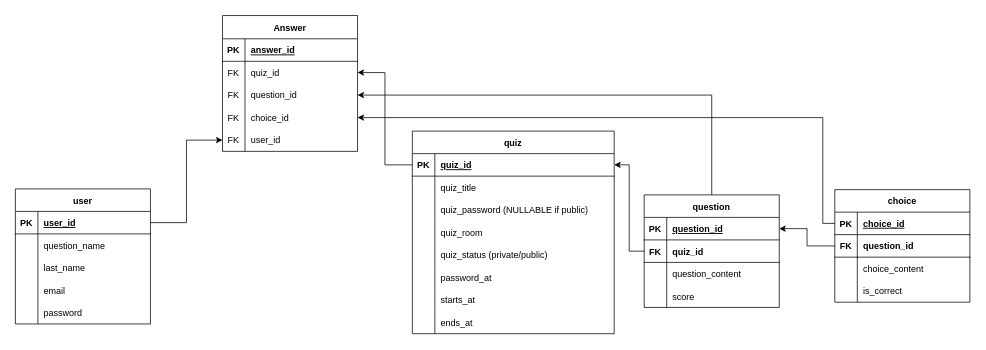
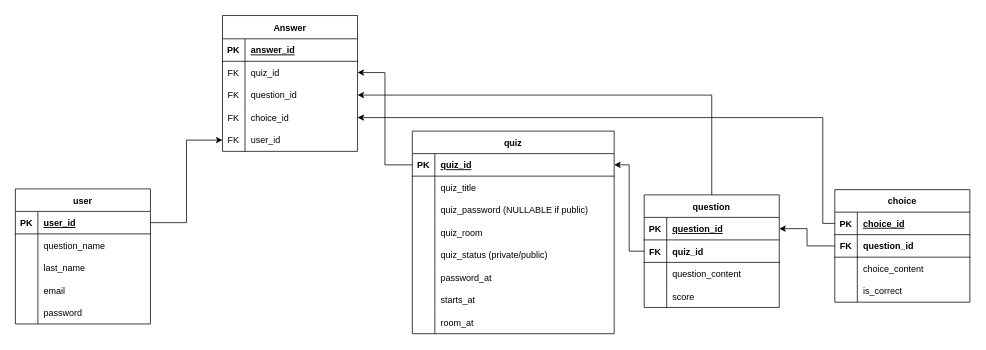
node "ends_at": label "ends_at" -> "room_at"
